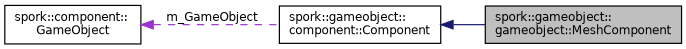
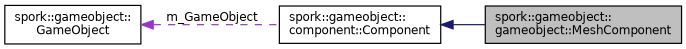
node "spork::component:: GameObject": label "spork::component:: GameObject" -> "spork::gameobject:: GameObject"
